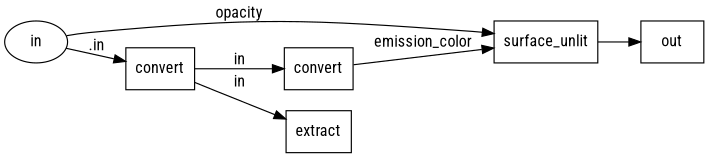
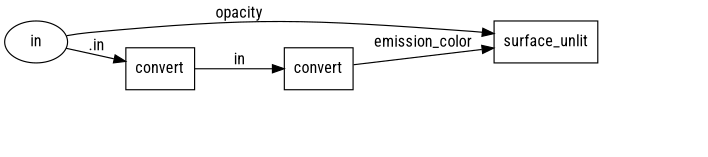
node "out": removed
node "extract": removed
